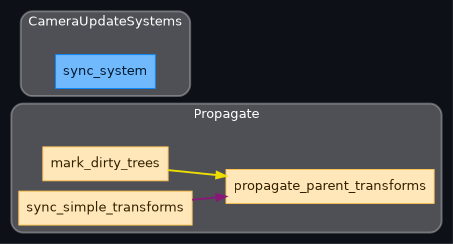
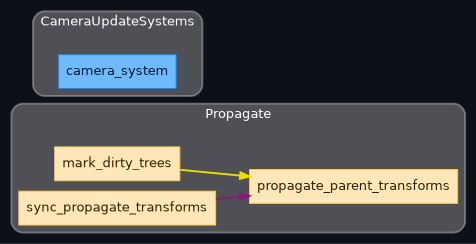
node "sync_system": label "sync_system" -> "camera_system"
node "sync_simple_transforms": label "sync_simple_transforms" -> "sync_propagate_transforms"
